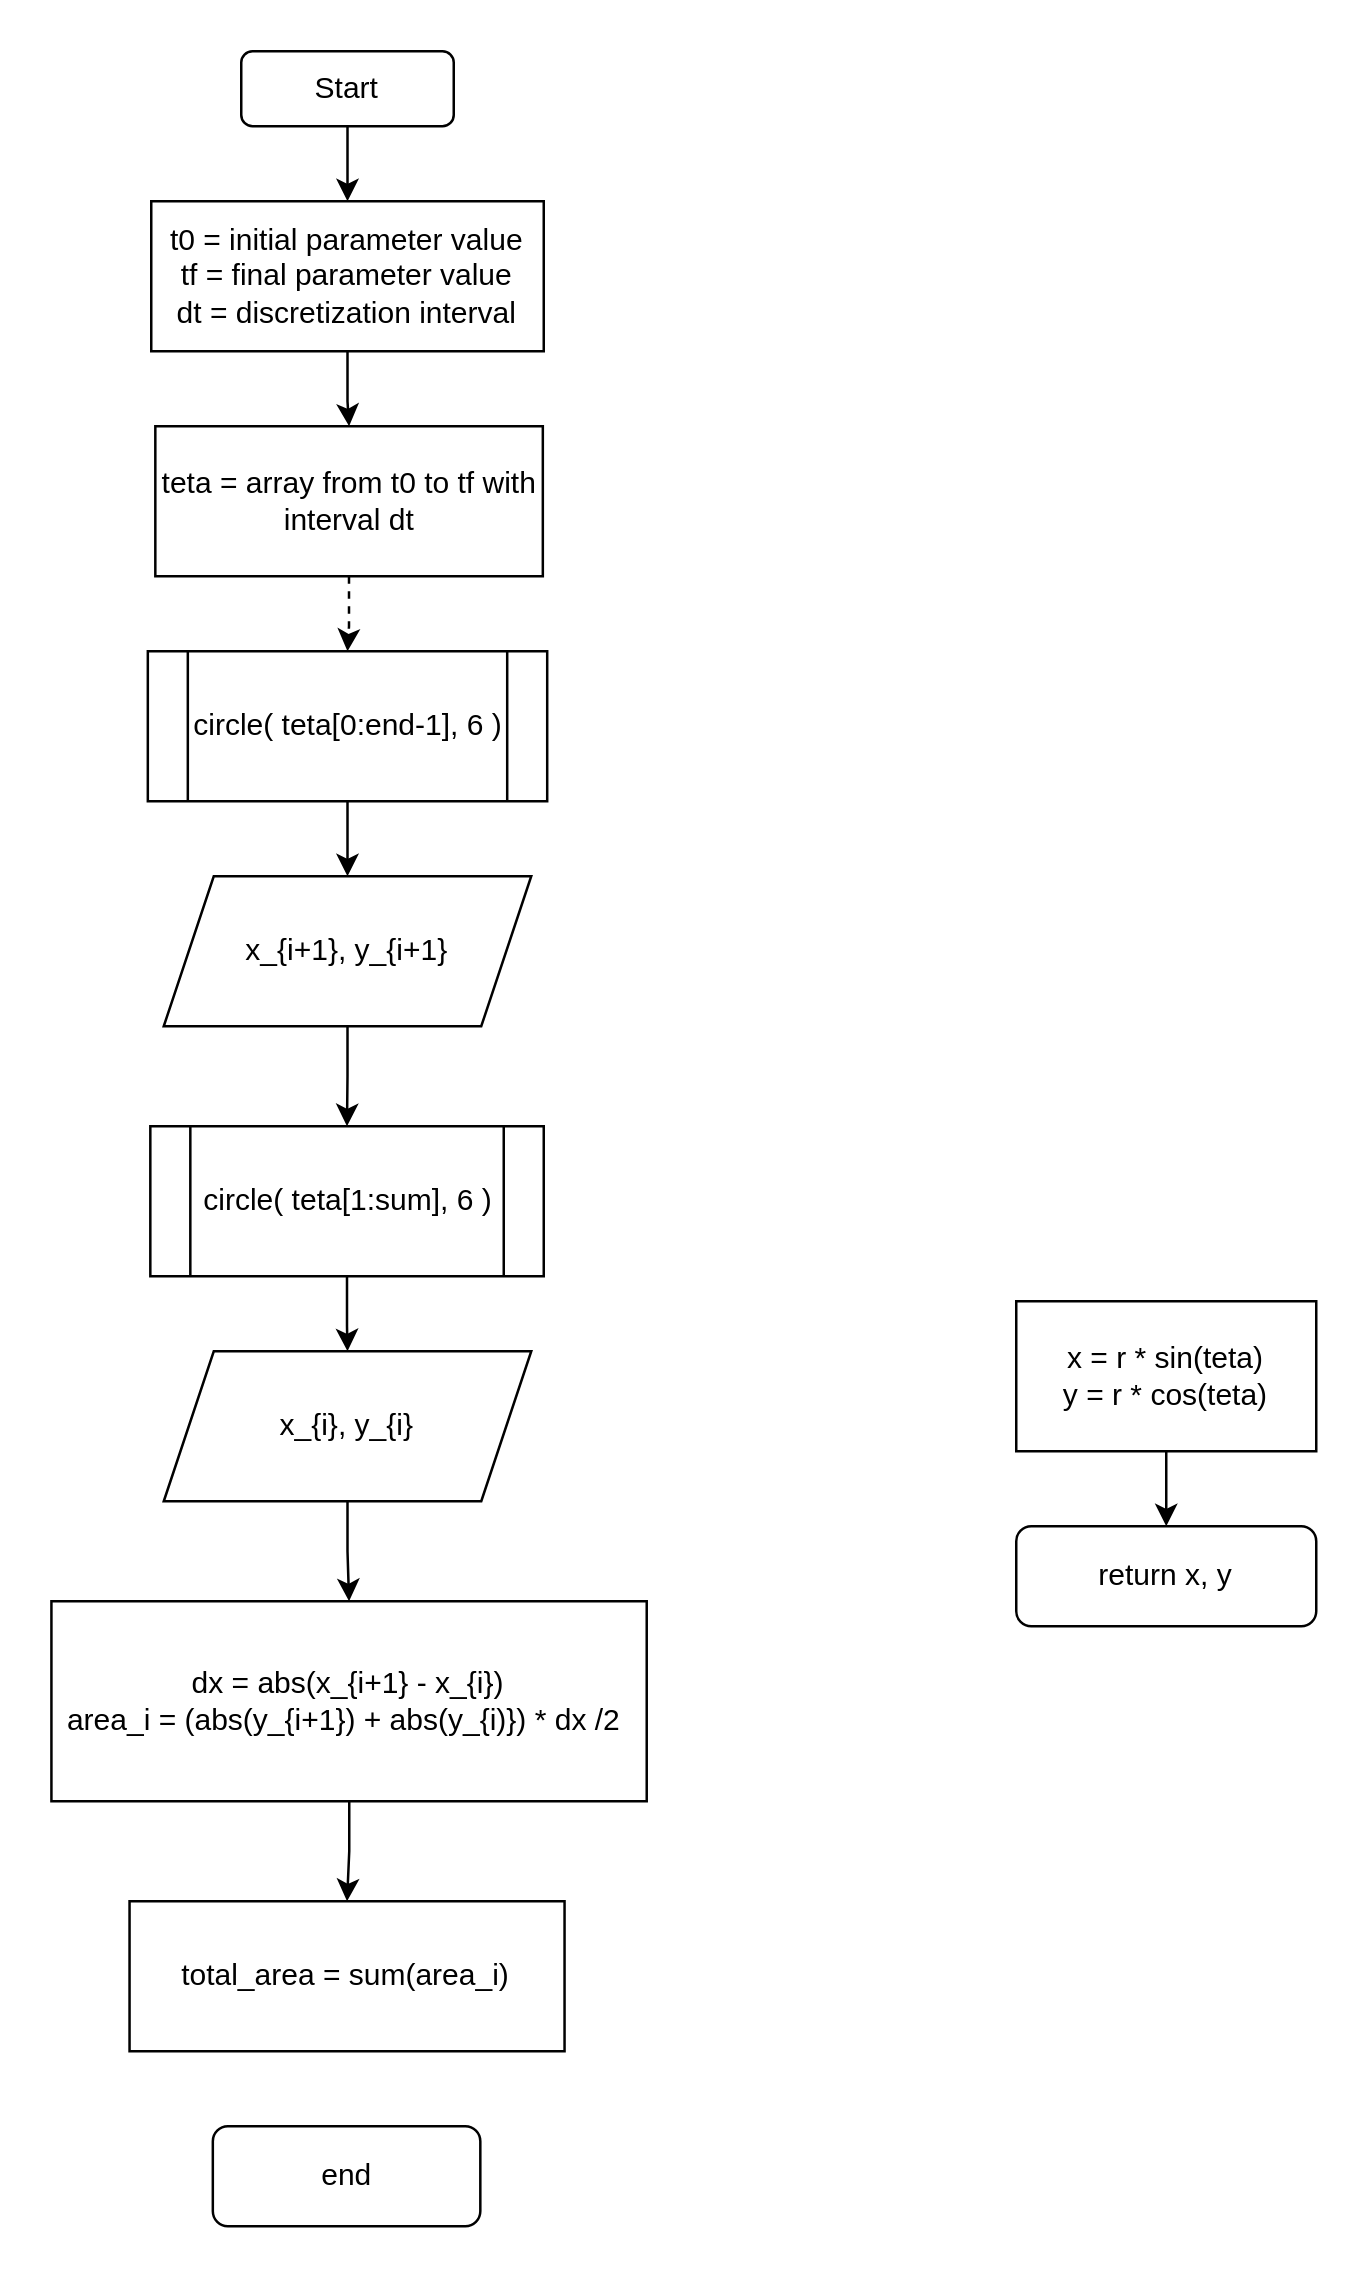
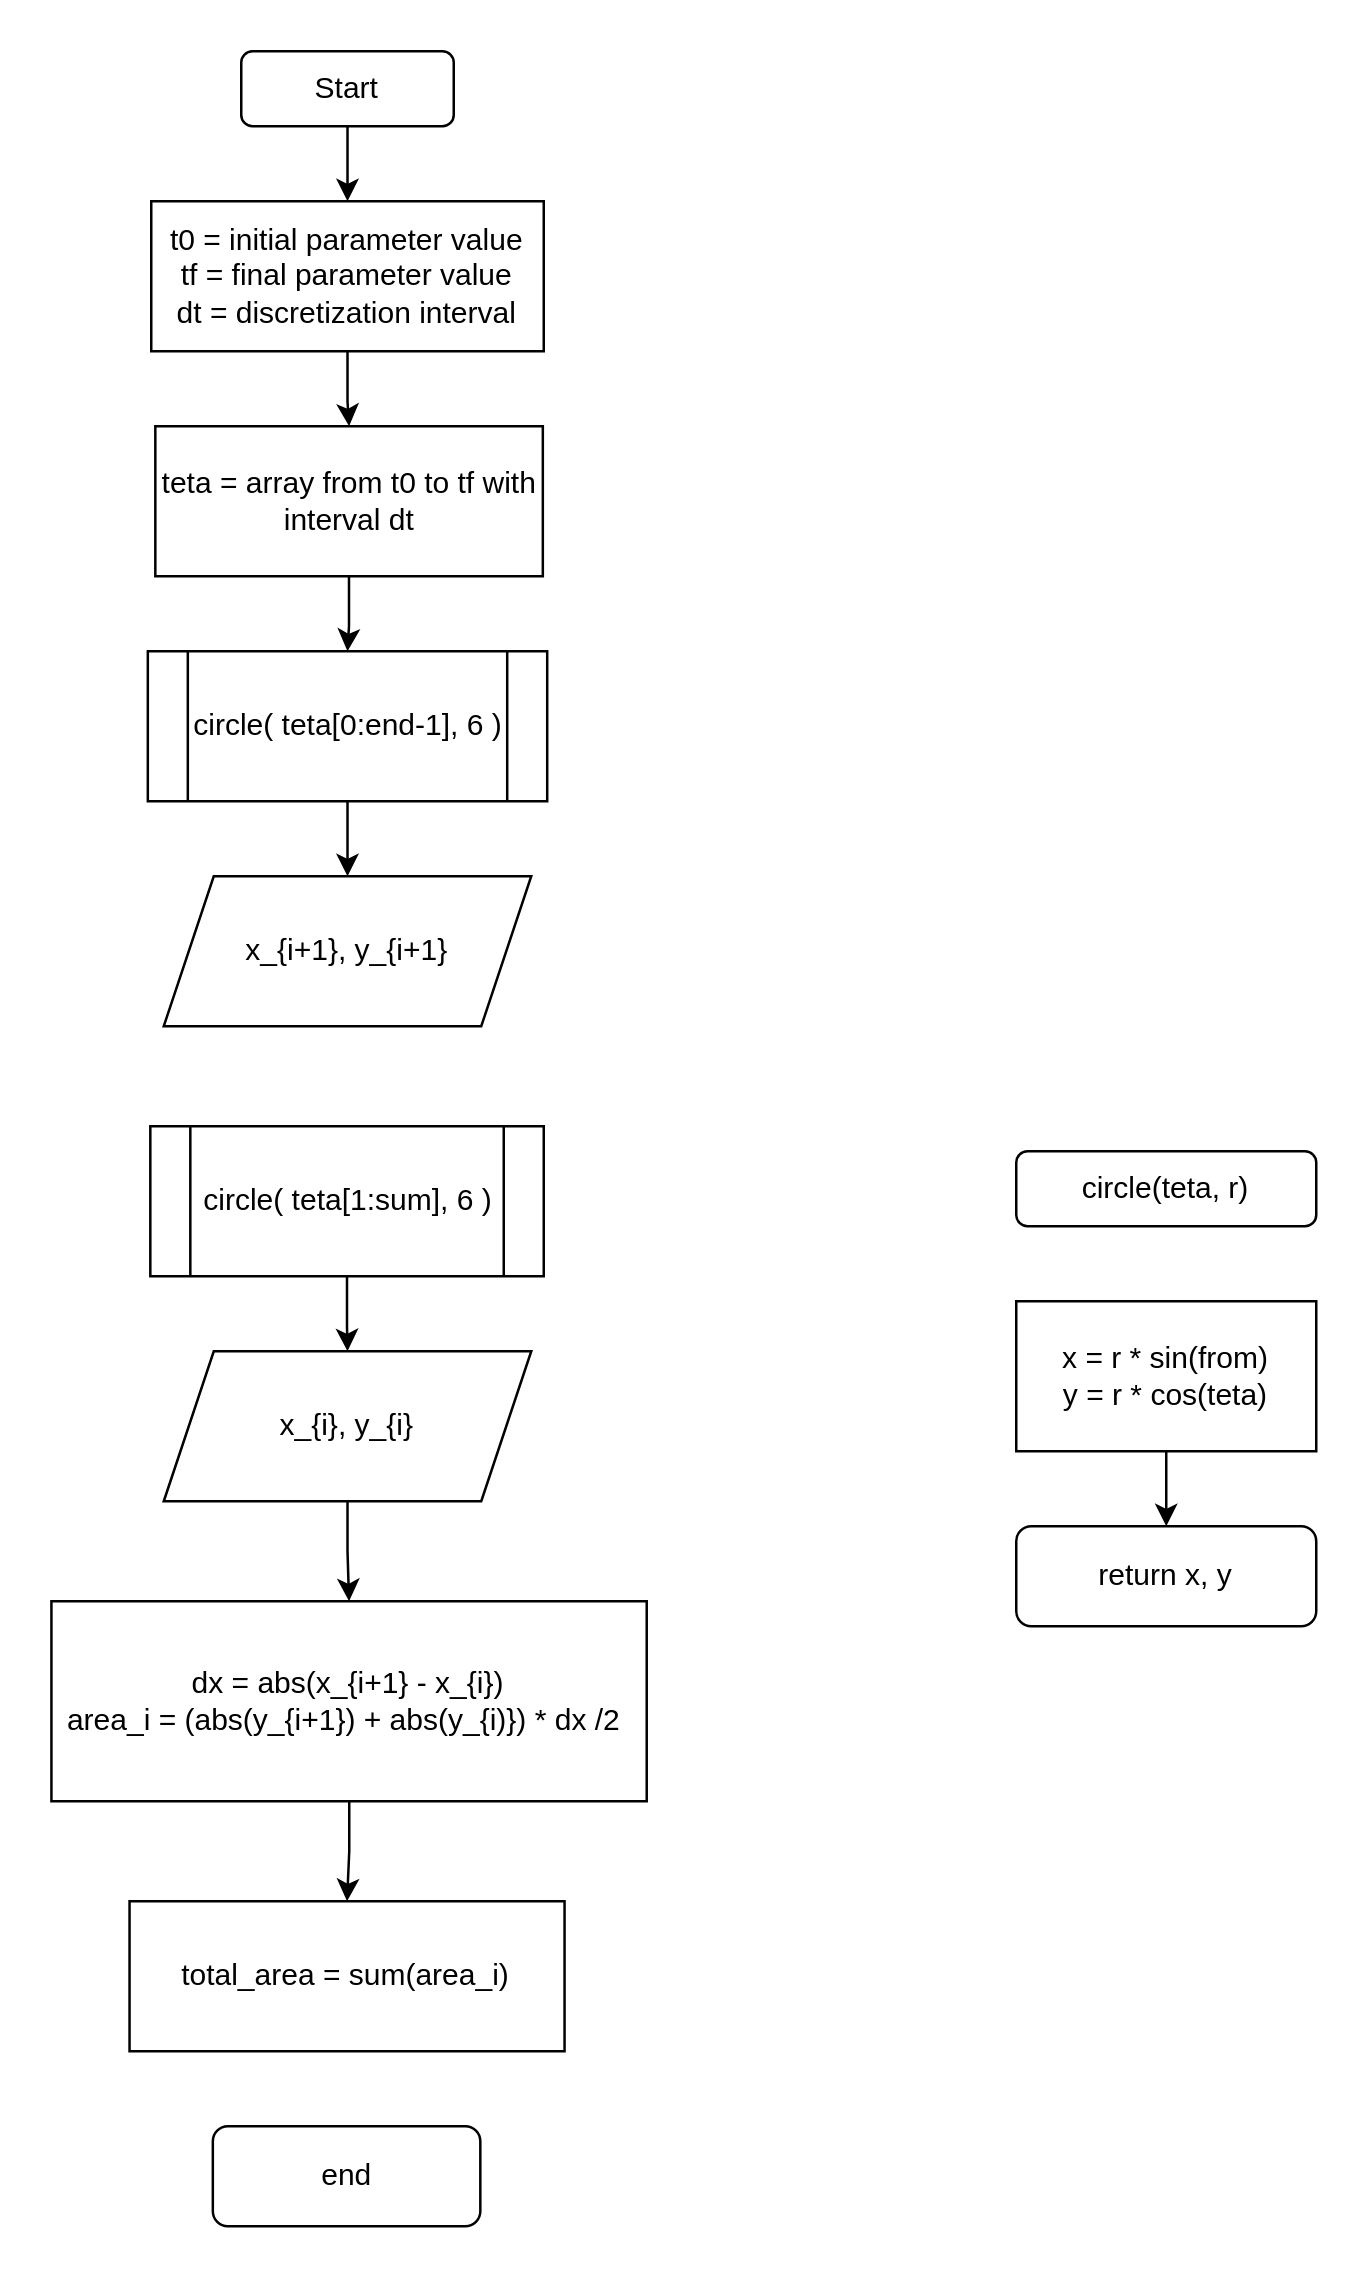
edge "teta = array from t0 to tf with interval dt" -> "circle( teta[0:end-1], 6 )": style dashed -> solid
edge "x_{i+1}, y_{i+1}" -> "circle( teta[1:sum], 6 )": removed
node "circle(teta, r)": added
node "x = r * sin(teta) y = r * cos(teta)": label "x = r * sin(teta) y = r * cos(teta)" -> "x = r * sin(from) y = r * cos(teta)"
